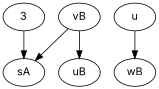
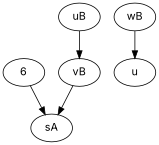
node "3": label "3" -> "6"
edge "vB" -> "uB": reversed
edge "u" -> "wB": reversed
